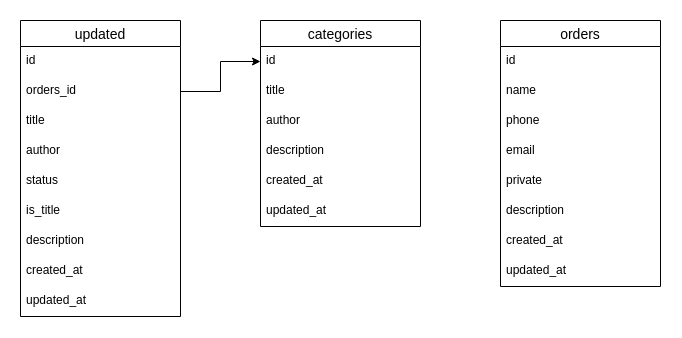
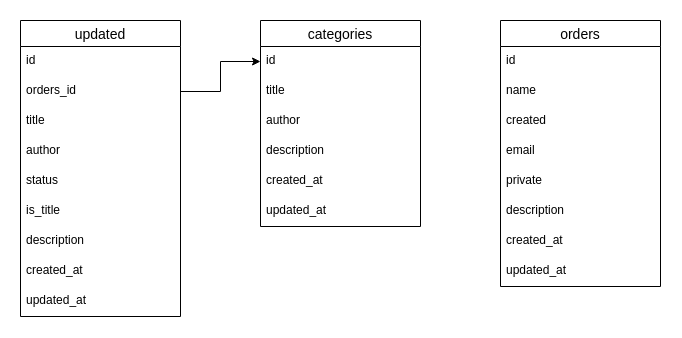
node "phone": label "phone" -> "created"
